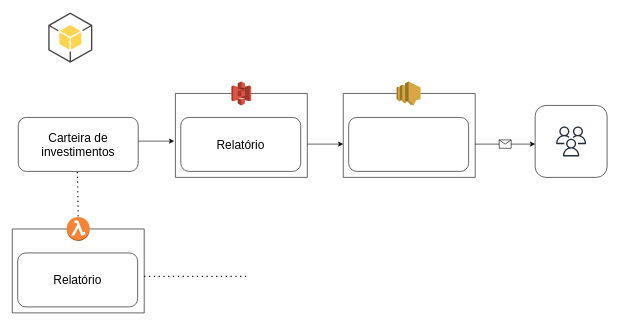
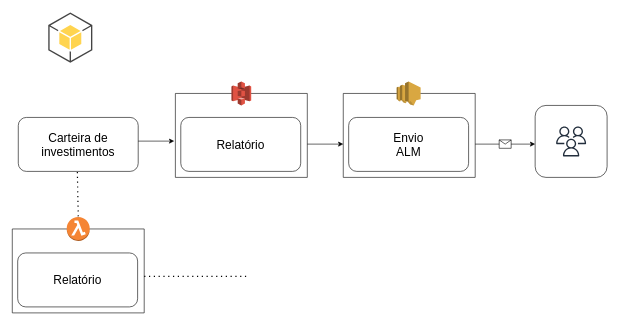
node "Envio ALM": added
